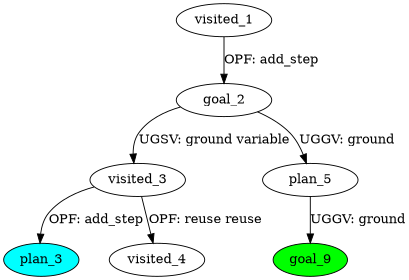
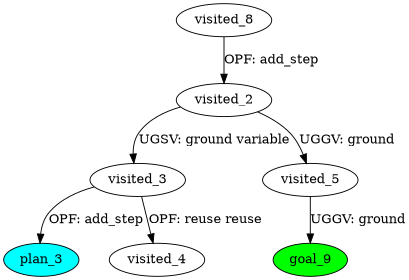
node "visited_1": label "visited_1" -> "visited_8"
node "goal_2": label "goal_2" -> "visited_2"
node "plan_5": label "plan_5" -> "visited_5"
